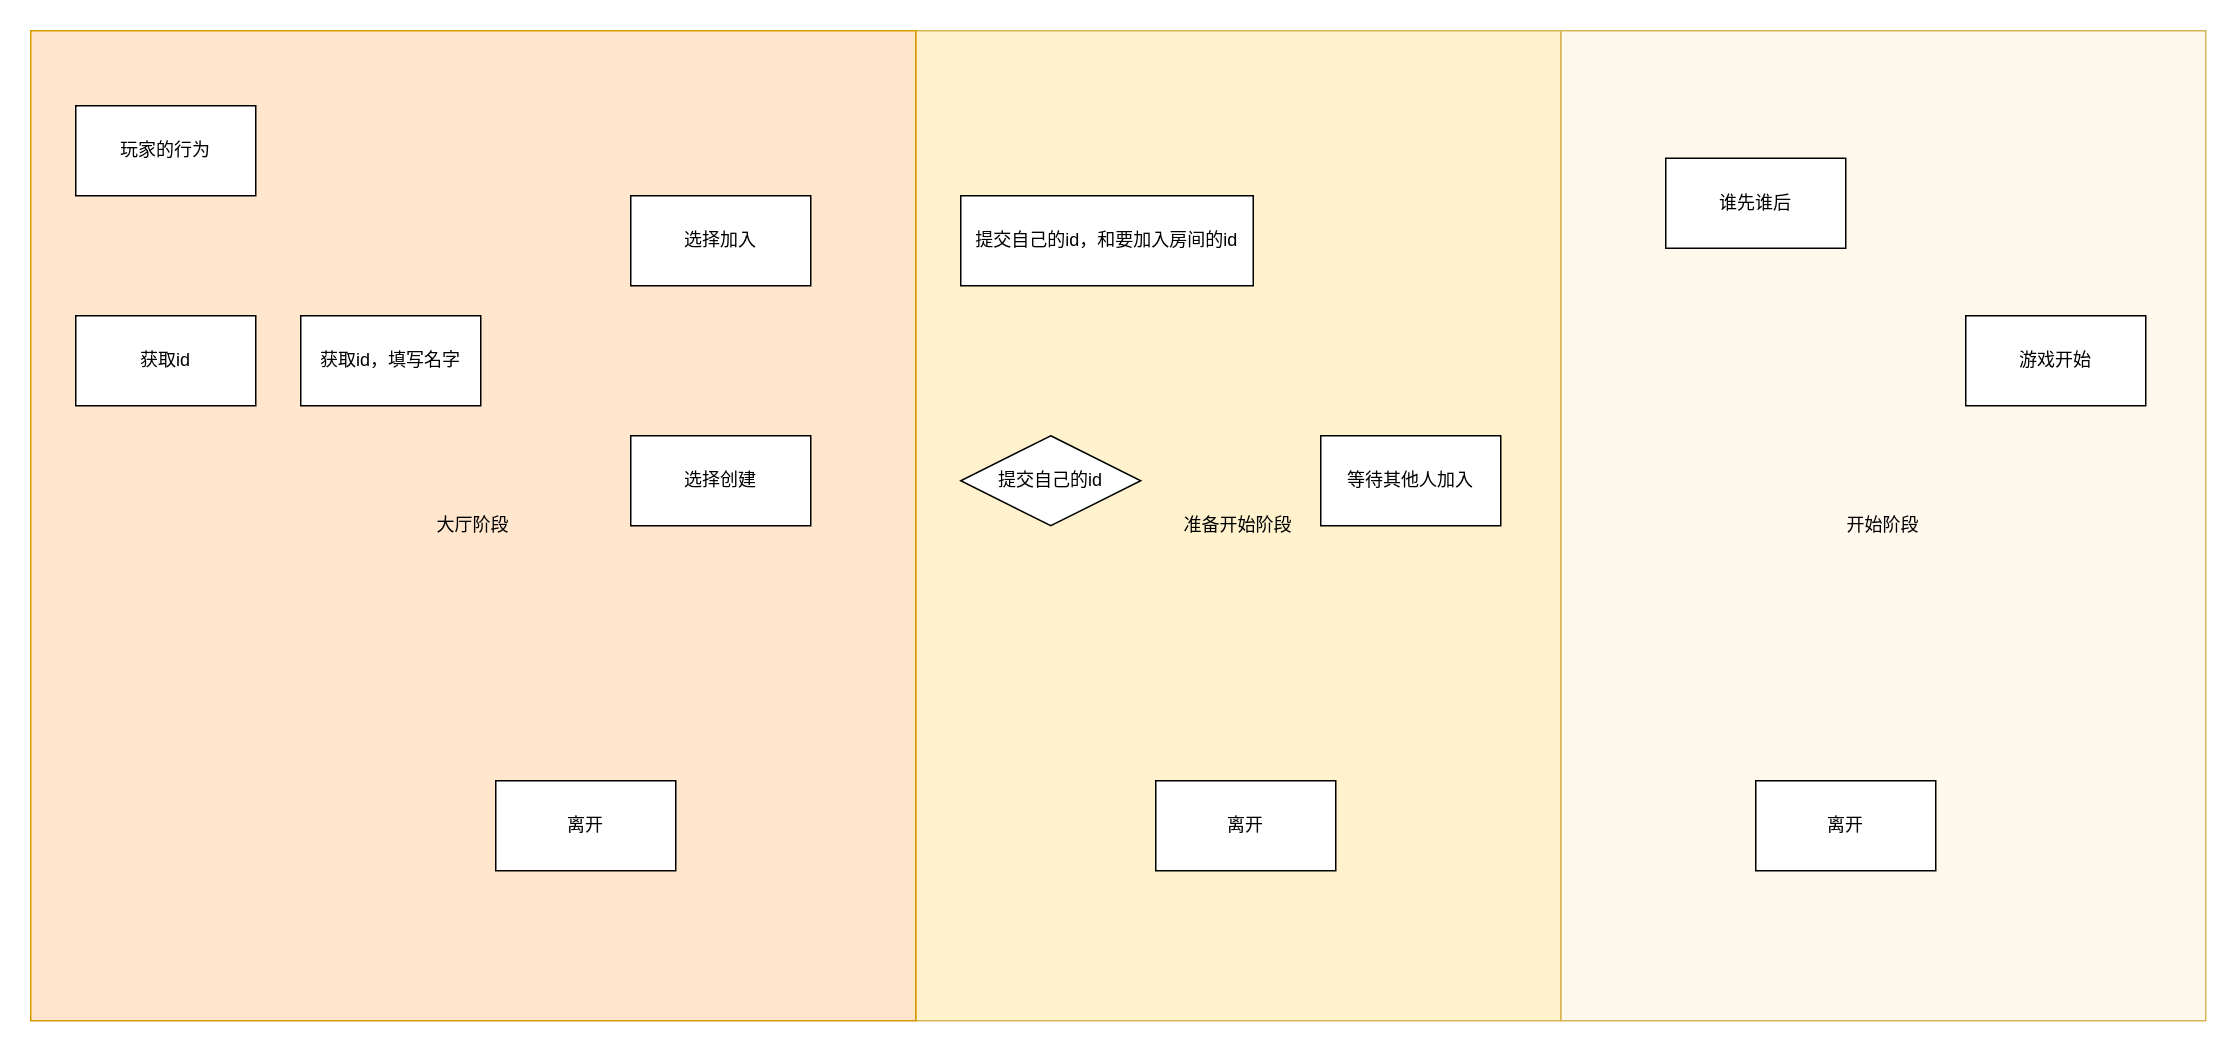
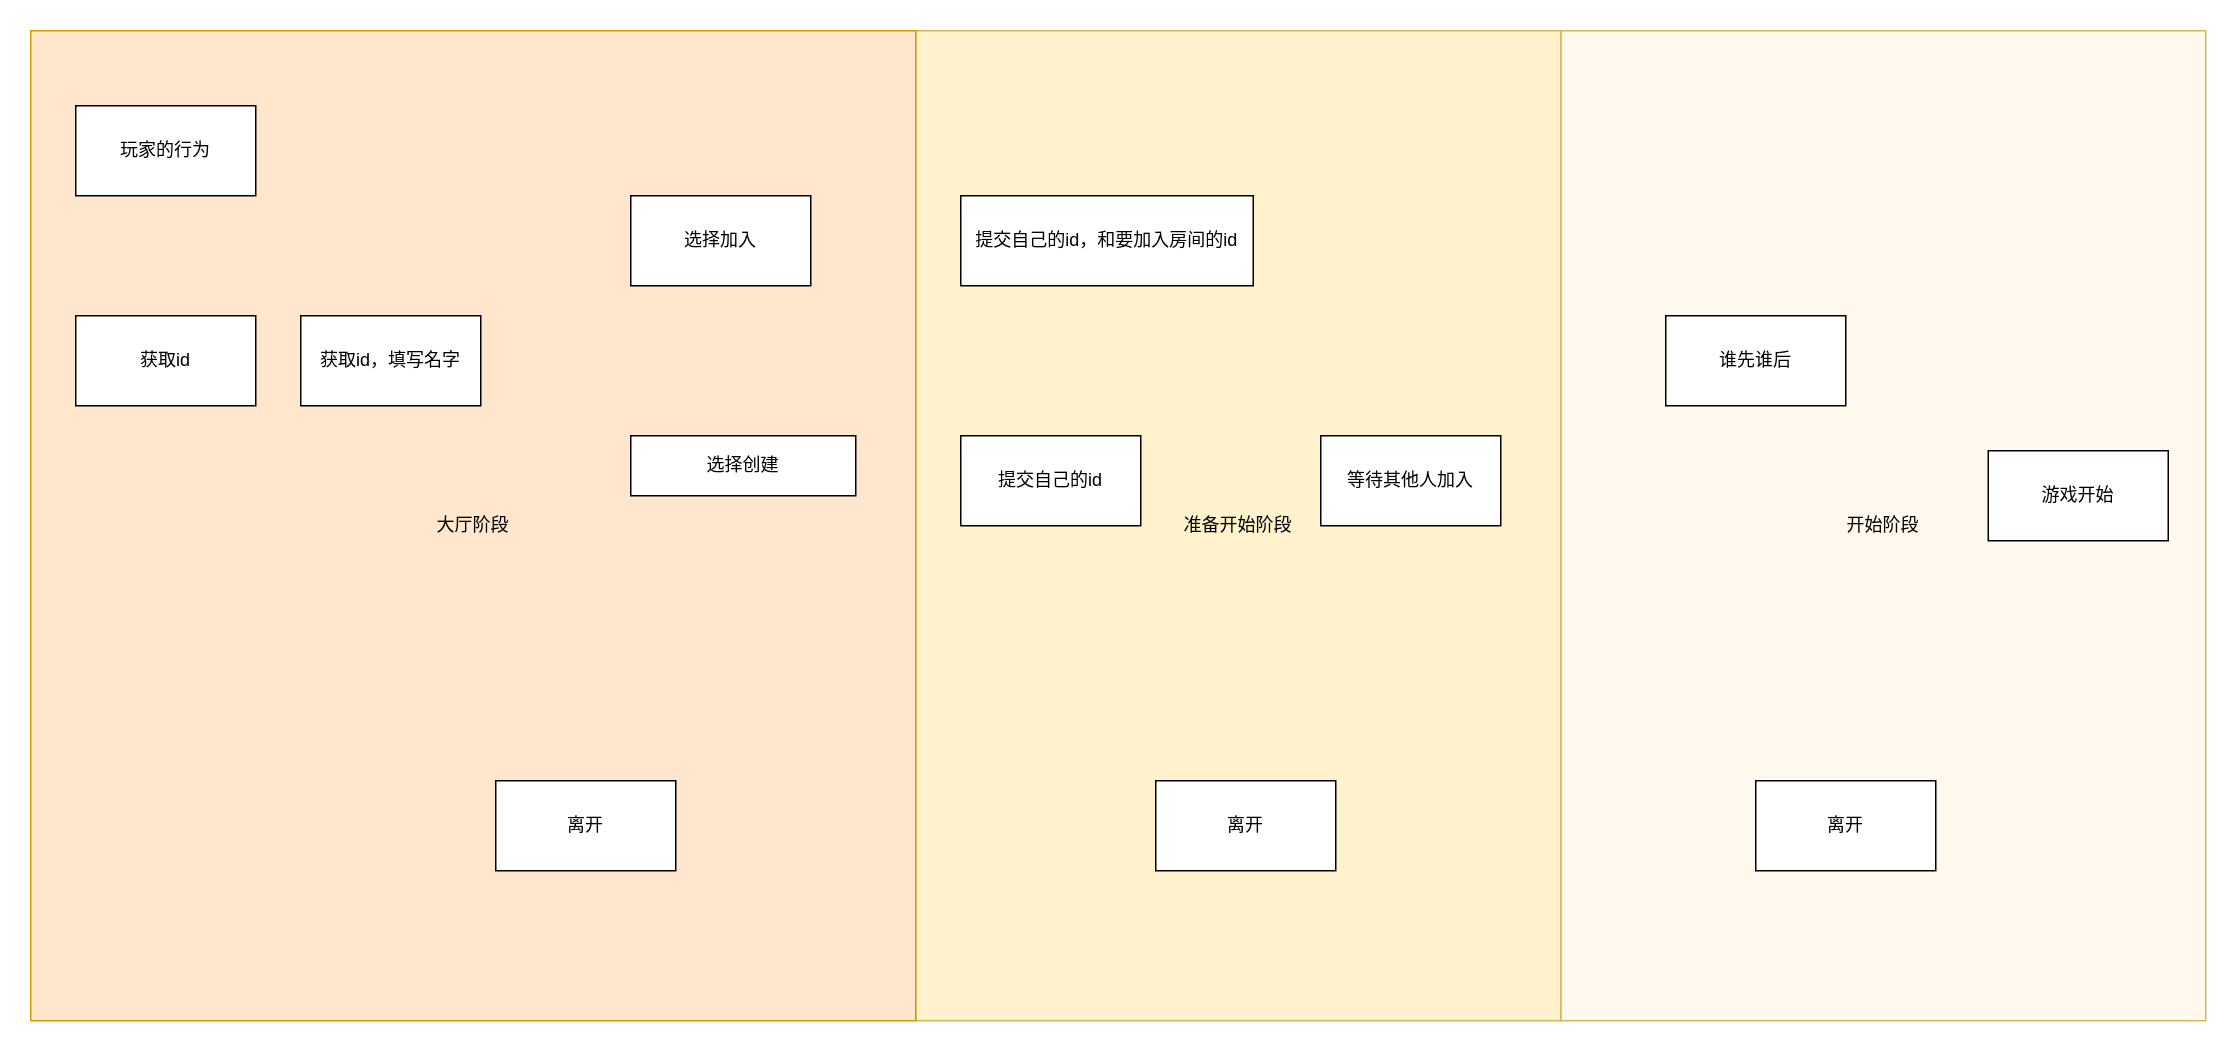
node "谁先谁后": moved (1756, 203) -> (1756, 361)
node "游戏开始": moved (2056, 361) -> (2078, 496)
node "选择创建": size 180x90 -> 225x60
node "提交自己的id": shape diamond -> rectangle
